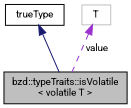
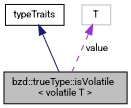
node "trueType": label "trueType" -> "typeTraits"
node "bzd::typeTraits::isVolatile < volatile T >": label "bzd::typeTraits::isVolatile < volatile T >" -> "bzd::trueType::isVolatile < volatile T >"
